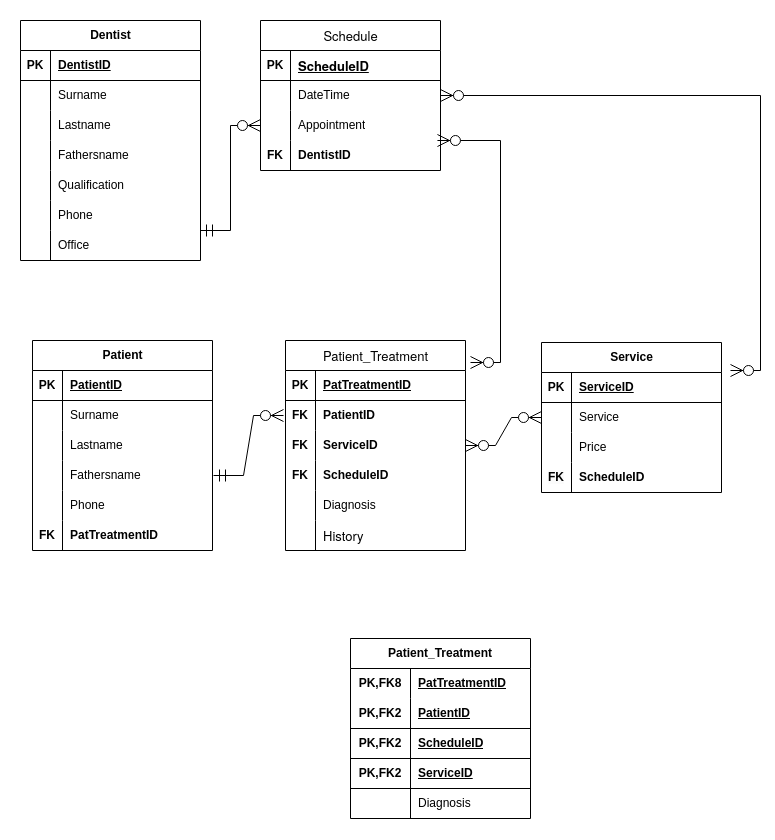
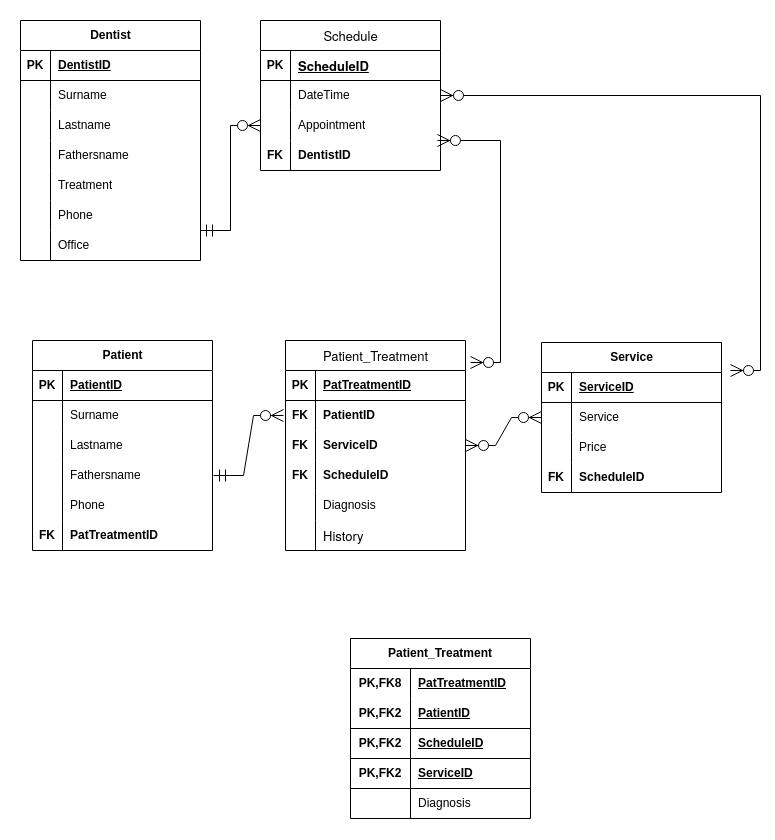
node "Qualification": label "Qualification" -> "Treatment"
